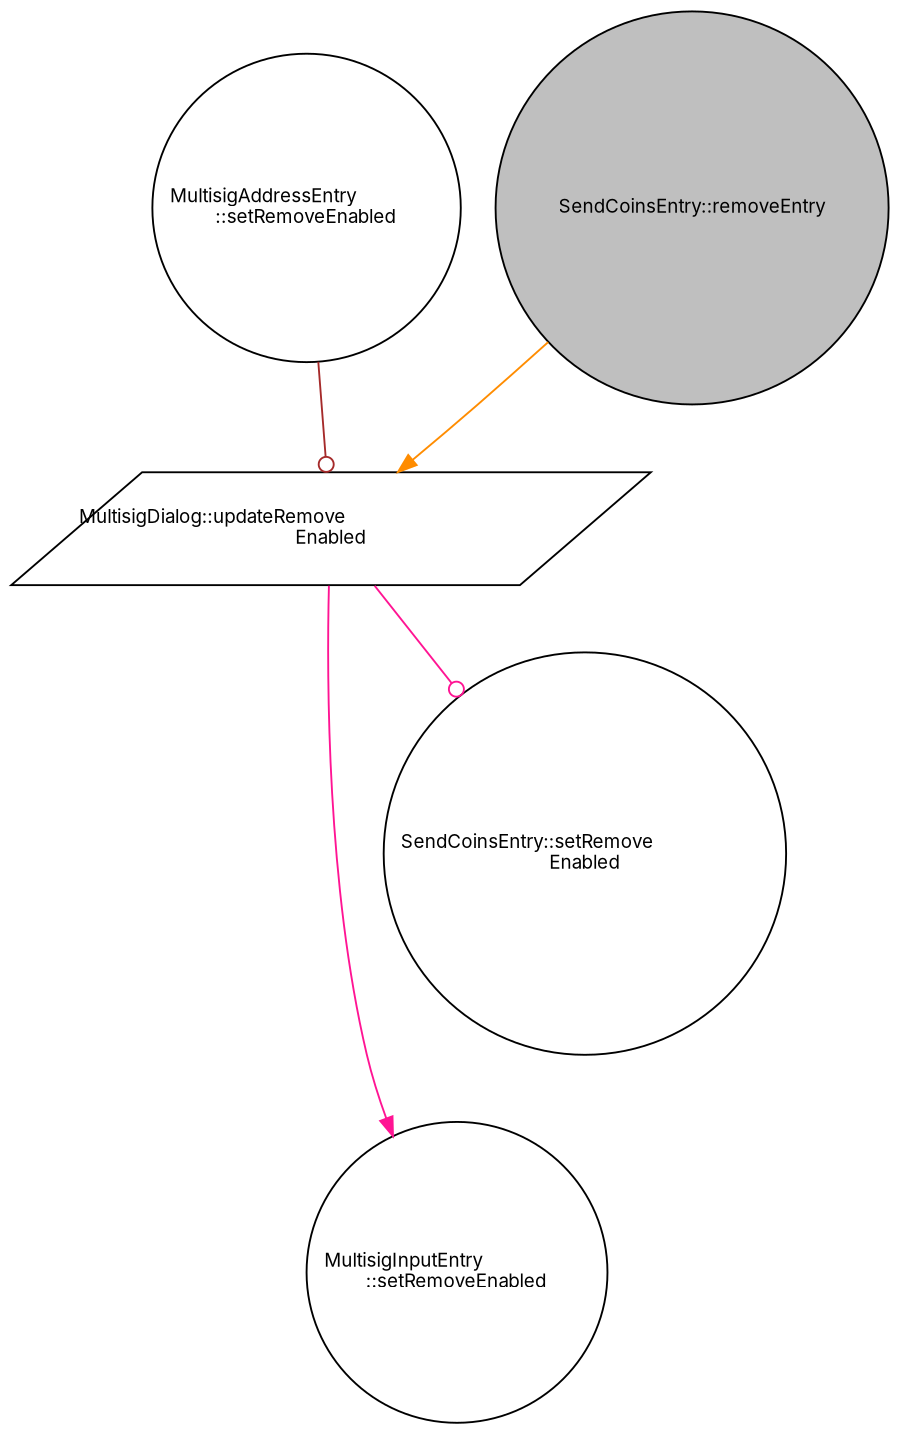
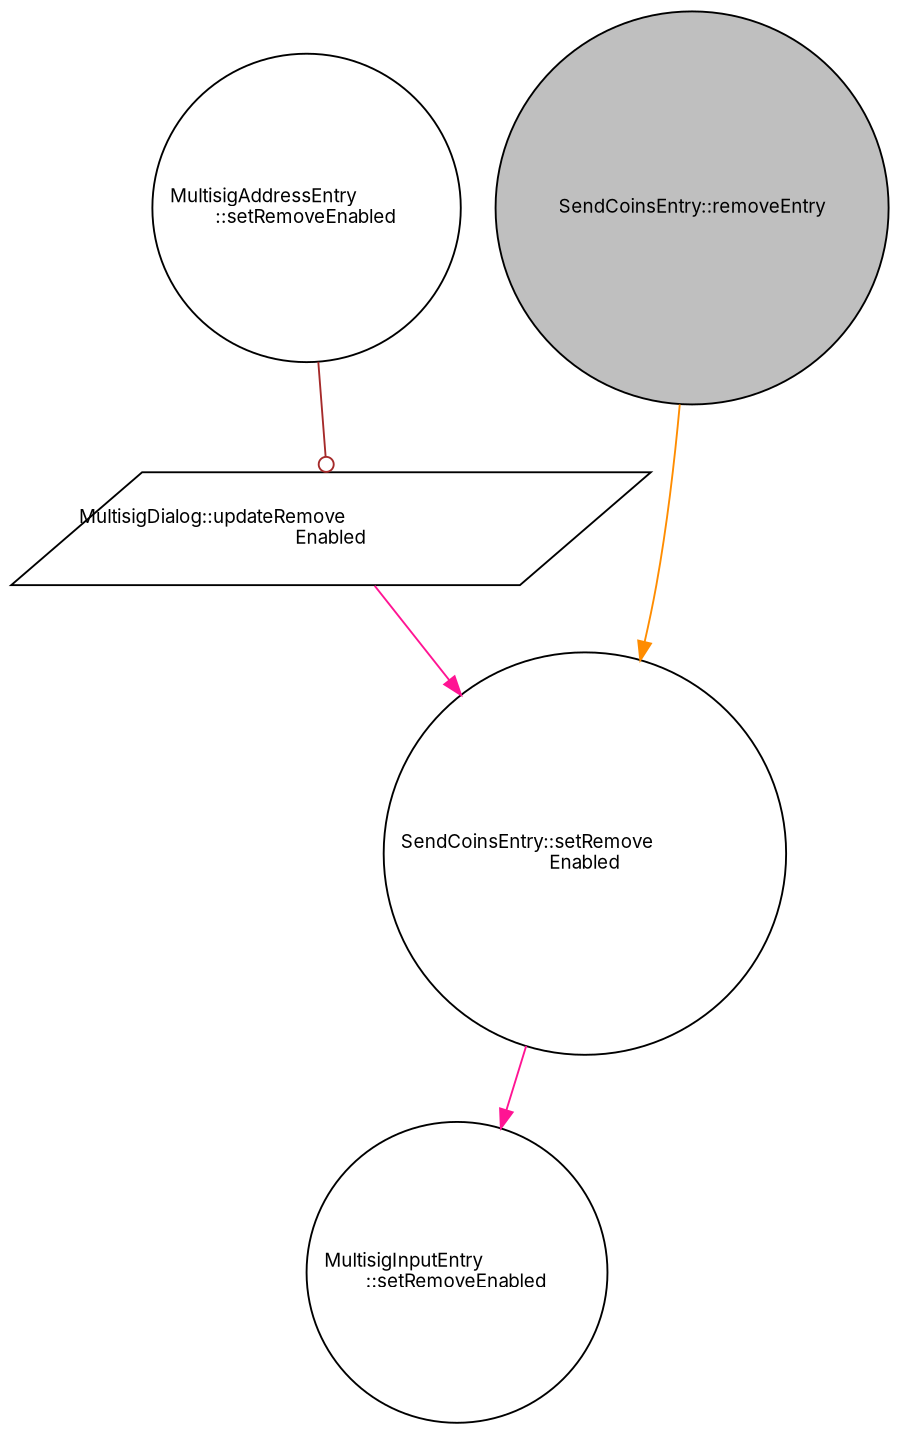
edge "SendCoinsEntry::removeEntry" -> "MultisigDialog::updateRemove Enabled": now "SendCoinsEntry::removeEntry" -> "SendCoinsEntry::setRemove Enabled"
edge "MultisigDialog::updateRemove Enabled" -> "SendCoinsEntry::setRemove Enabled": arrowhead odot -> normal
edge "MultisigDialog::updateRemove Enabled" -> "MultisigInputEntry ::setRemoveEnabled": now "SendCoinsEntry::setRemove Enabled" -> "MultisigInputEntry ::setRemoveEnabled"
